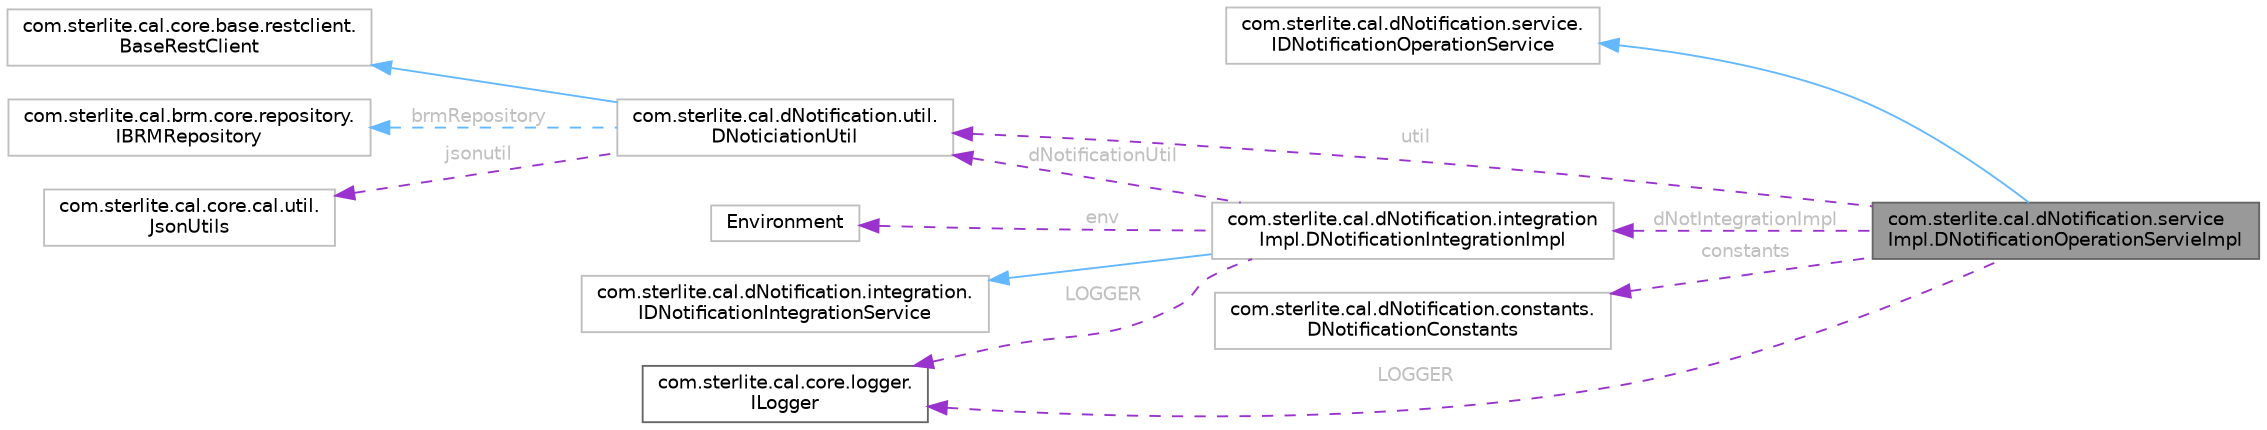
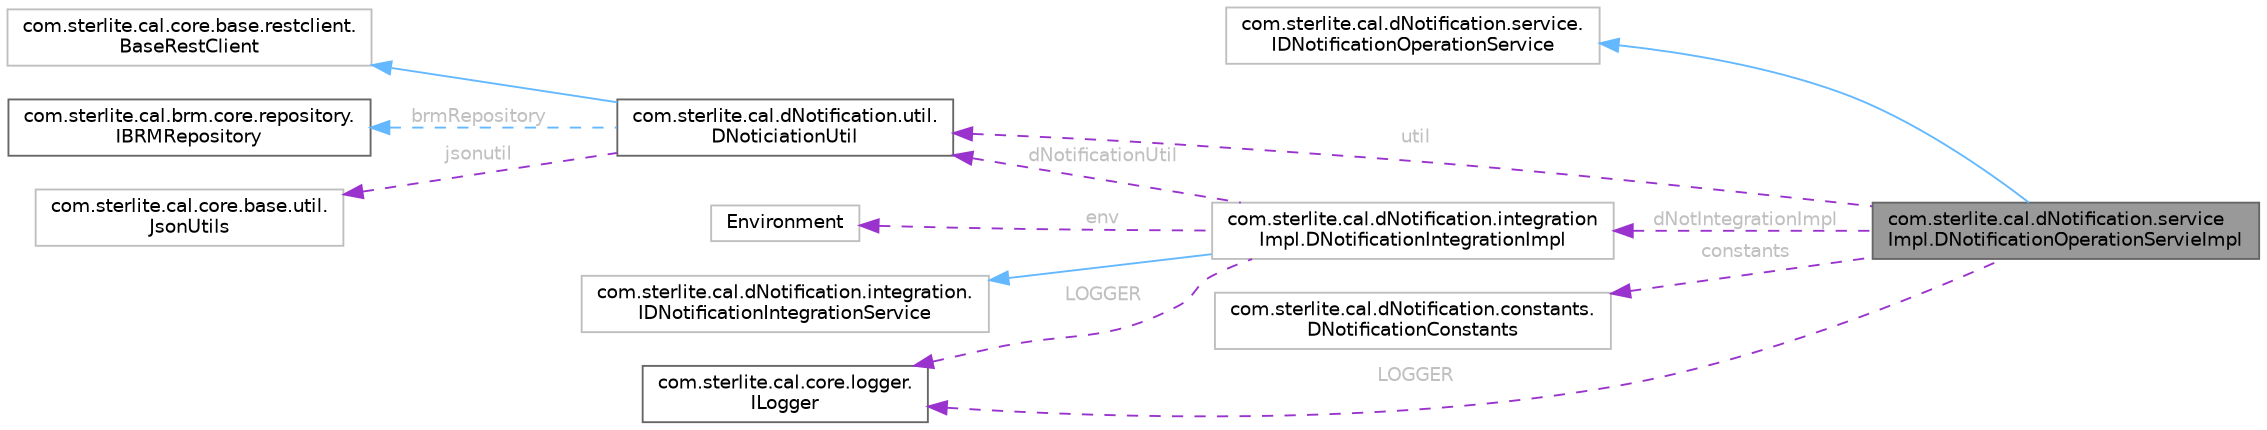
node "com.sterlite.cal.brm.core.repository. IBRMRepository": color grey75 -> gray40
node "com.sterlite.cal.dNotification.util. DNoticiationUtil": color grey75 -> gray40
node "com.sterlite.cal.core.cal.util. JsonUtils": label "com.sterlite.cal.core.cal.util. JsonUtils" -> "com.sterlite.cal.core.base.util. JsonUtils"
